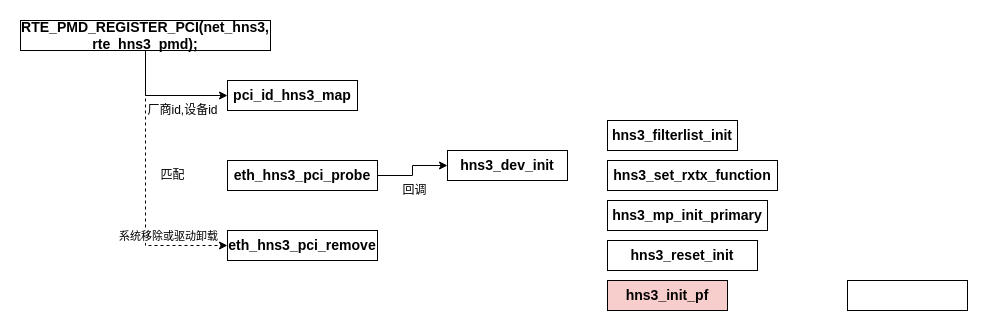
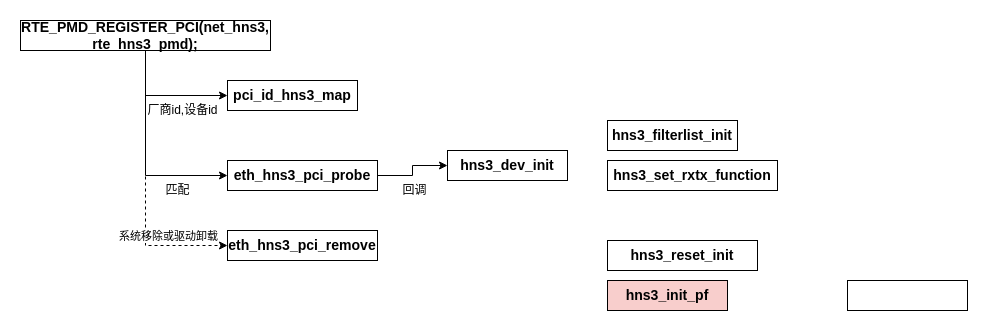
node "匹配": moved (173, 176) -> (178, 191)
edge "RTE_PMD_REGISTER_PCI(net_hns3, rte_hns3_pmd);" -> "eth_hns3_pci_probe": added
node "hns3_mp_init_primary": removed
